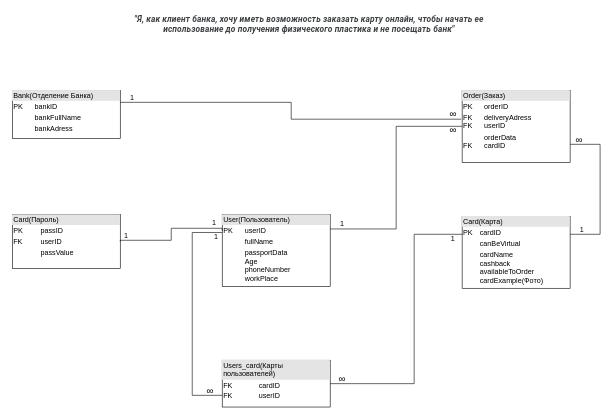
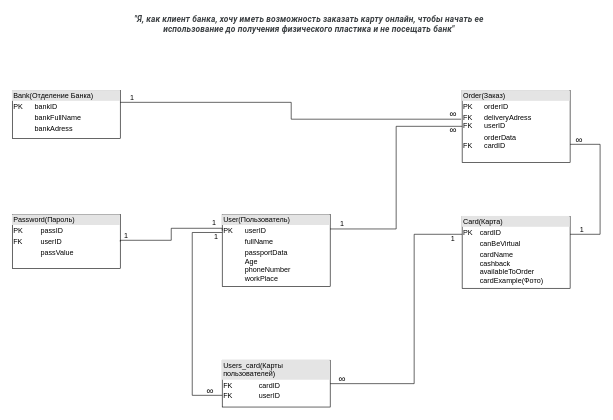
node "Card(Пароль) PK passID FK userID passValue": label "Card(Пароль) PK passID FK userID passValue" -> "Password(Пароль) PK passID FK userID passValue"
